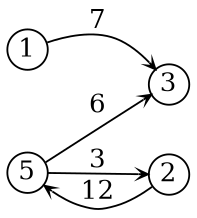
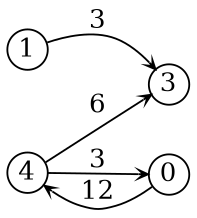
edge "1" -> "3": label "7" -> "3"
node "5": label "5" -> "4"
node "2": label "2" -> "0"
